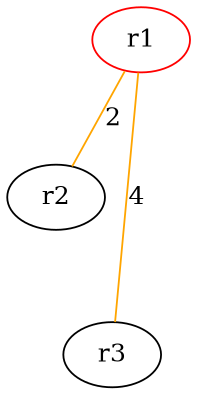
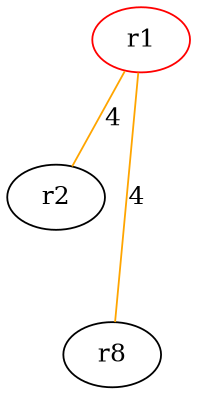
edge "r1" -- "r2": label "2" -> "4"
node "r3": label "r3" -> "r8"
